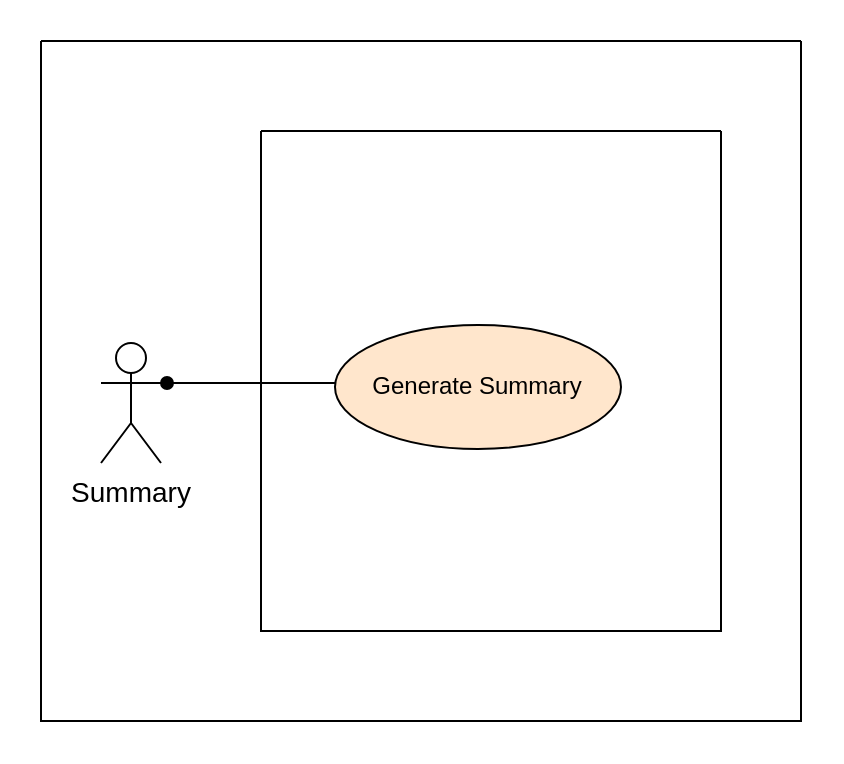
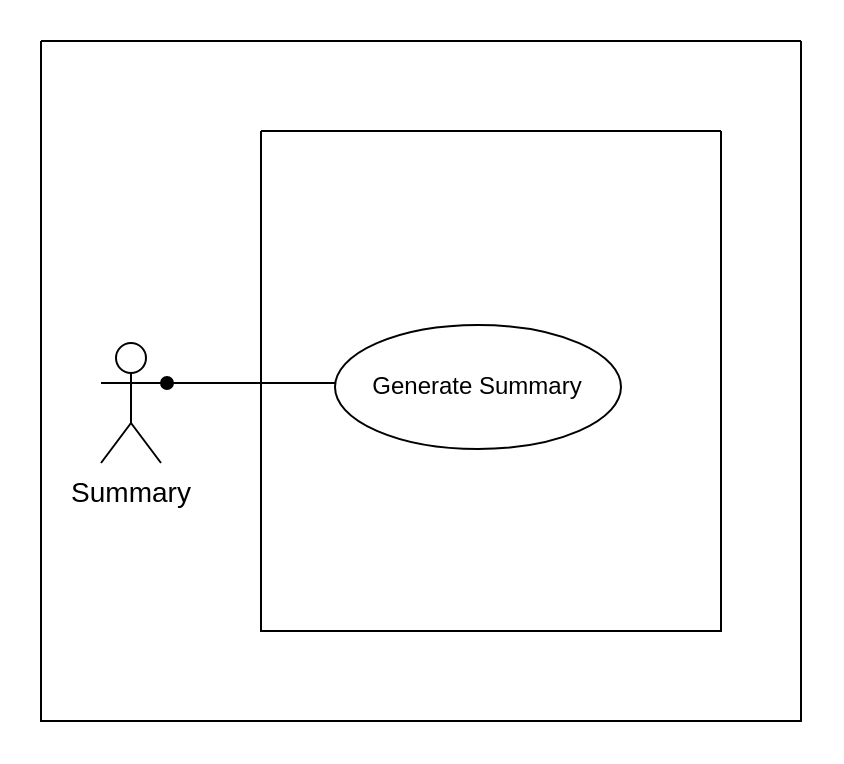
node "Generate Summary": fillcolor #ffe6cc -> #ffffff
